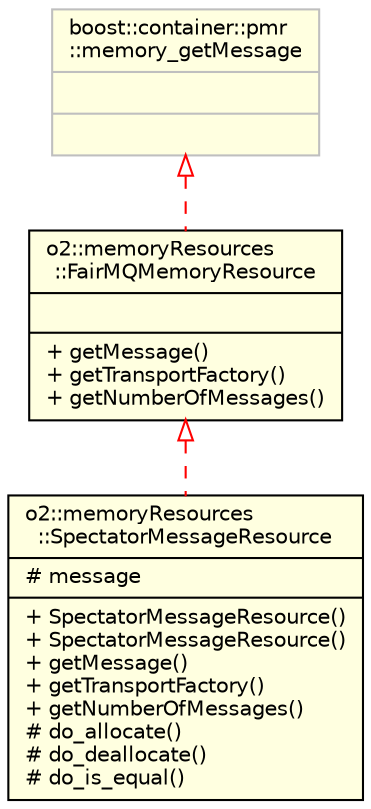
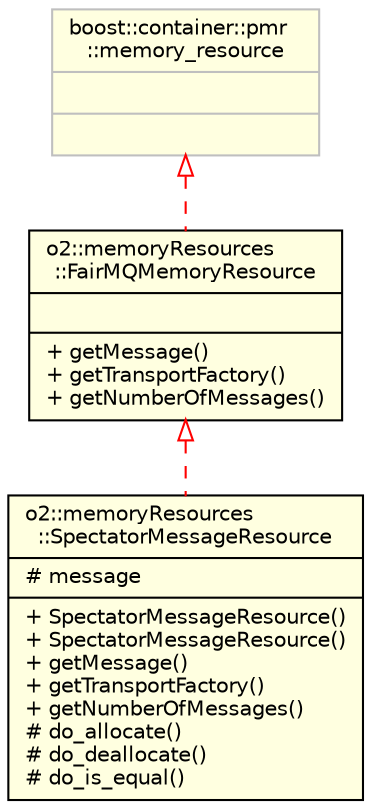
node "boost::container::pmr": text "::memory_getMessage" -> "::memory_resource"
